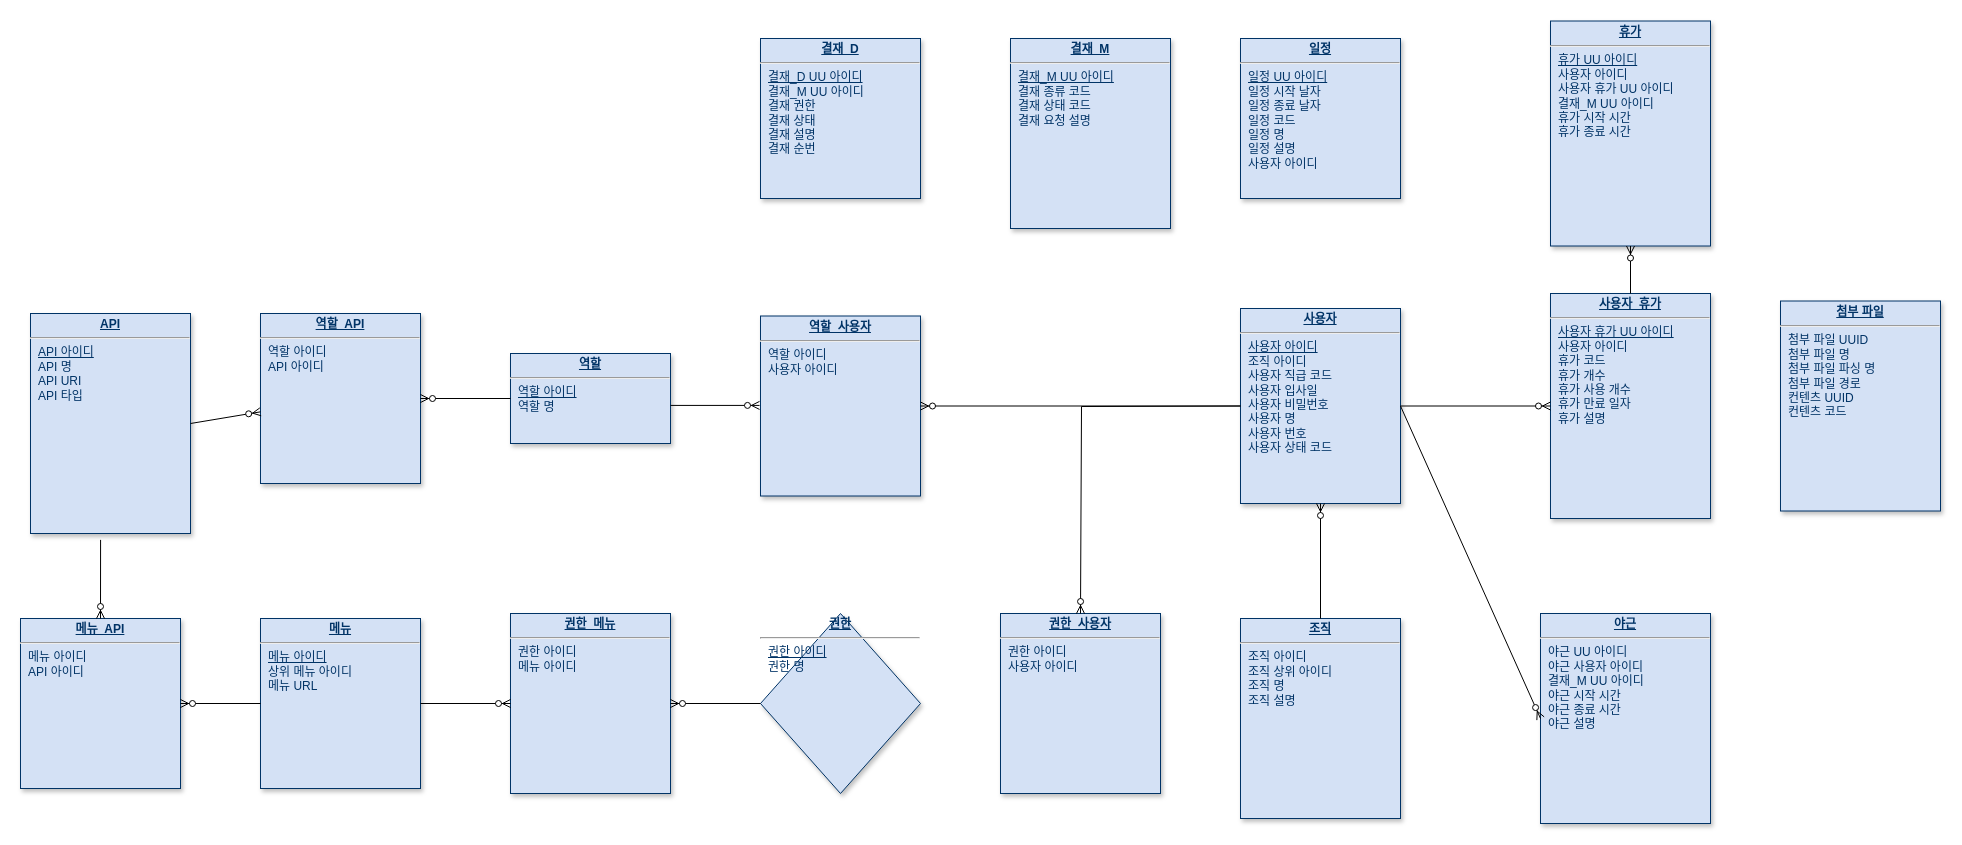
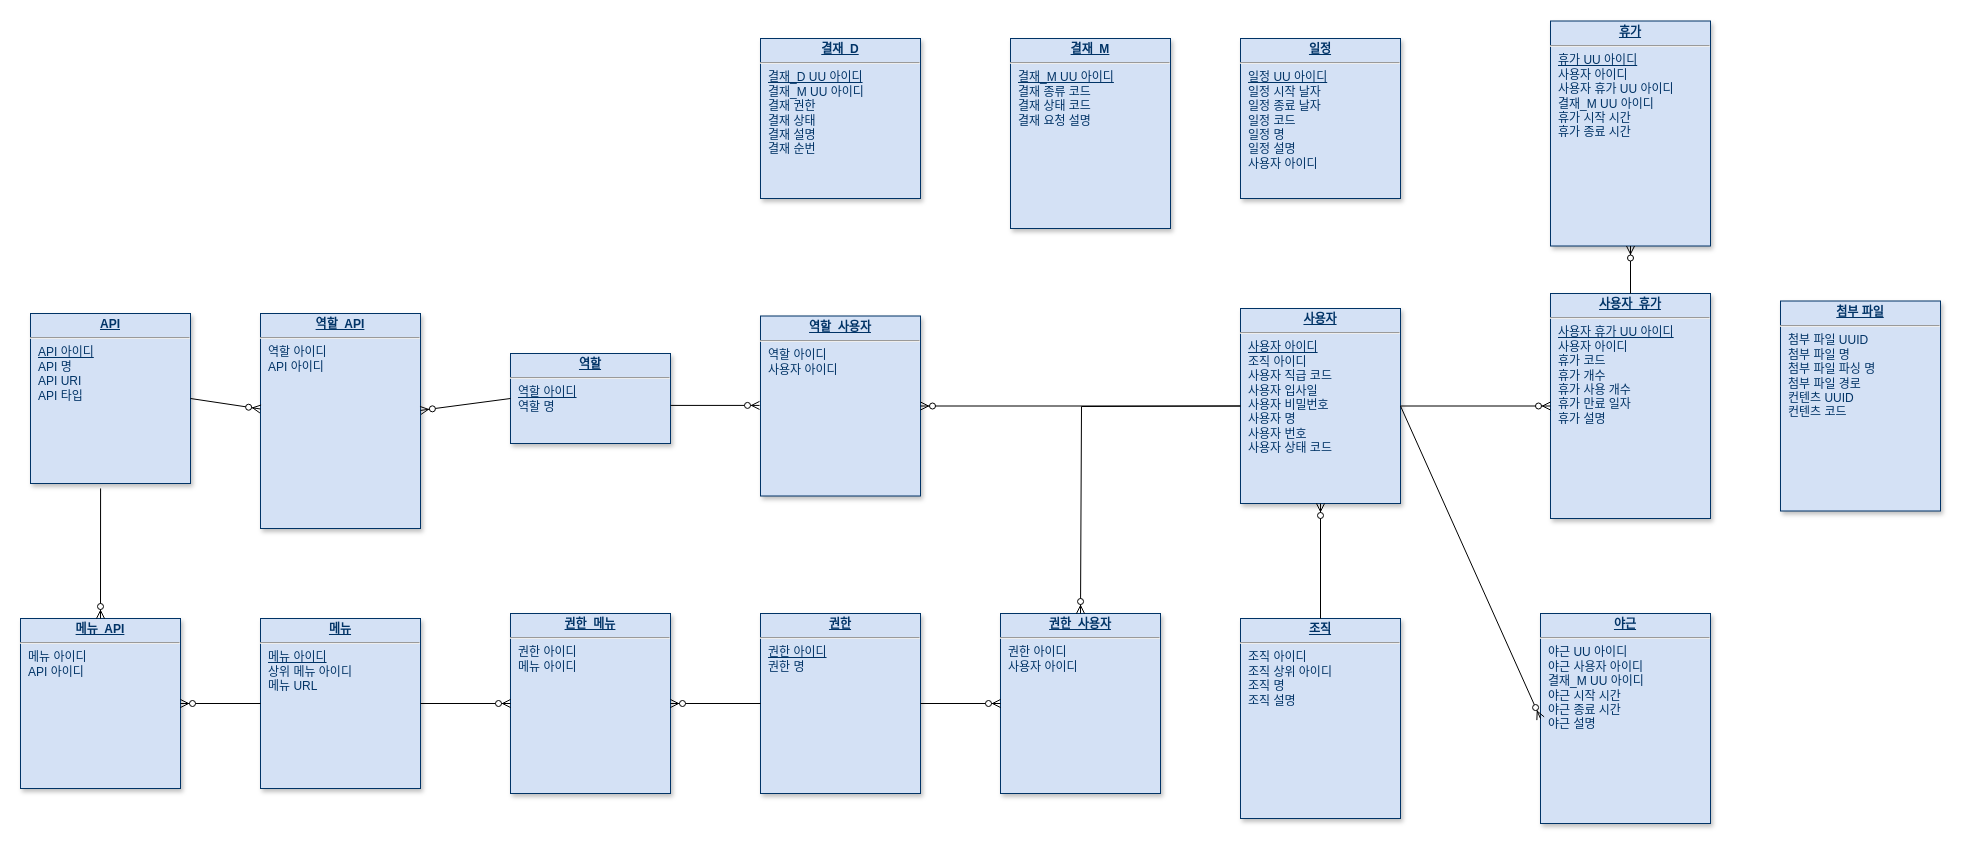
node "역할_API 역할 아이디 API 아이디": size 160x170 -> 160x215
node "API API 아이디 API 명 API URI API 타입": size 160x220 -> 160x170
node "권한 권한 아이디 권한 명": shape diamond -> rectangle
edge "권한 권한 아이디 권한 명" -> "권한_사용자 권한 아이디 사용자 아이디": added
